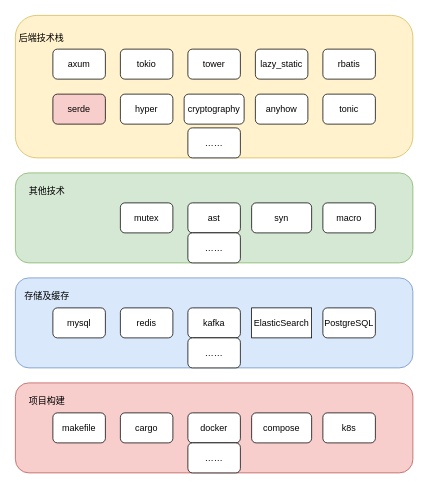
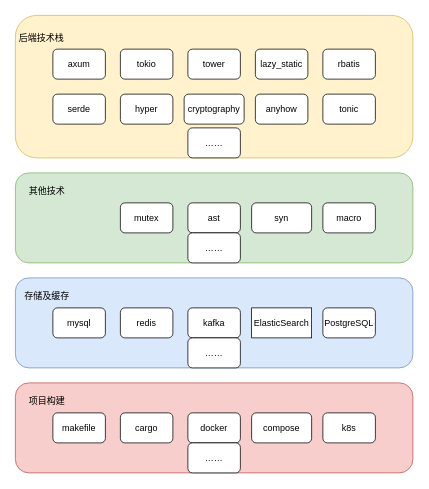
node "serde": fillcolor #f8cecc -> #ffffff
